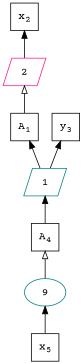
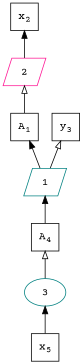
edge "1" -> "y": arrowhead normal -> empty
node "9": label "9" -> "3"
